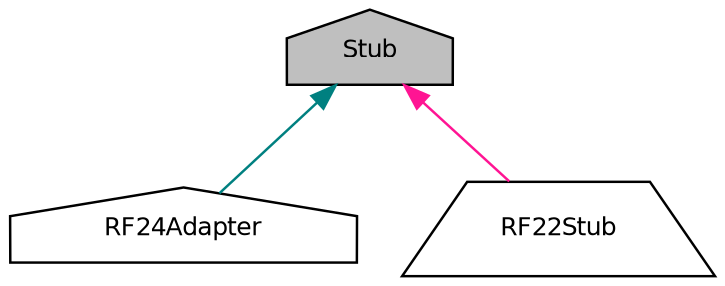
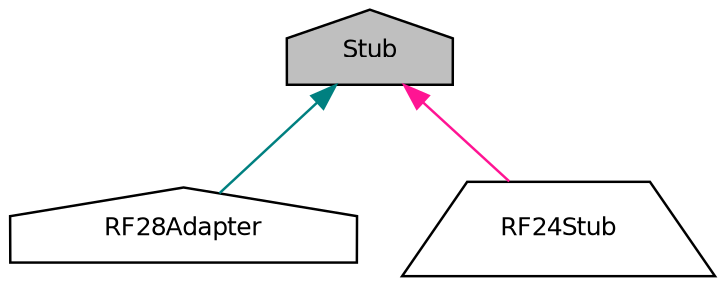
node "RF24Adapter": label "RF24Adapter" -> "RF28Adapter"
node "RF22Stub": label "RF22Stub" -> "RF24Stub"
